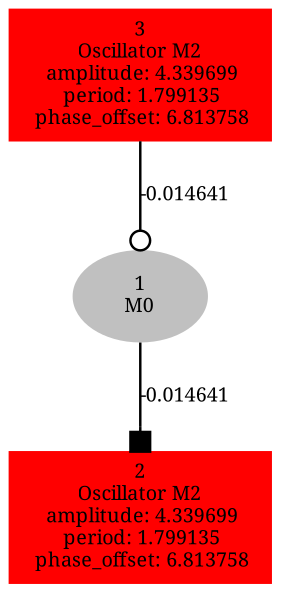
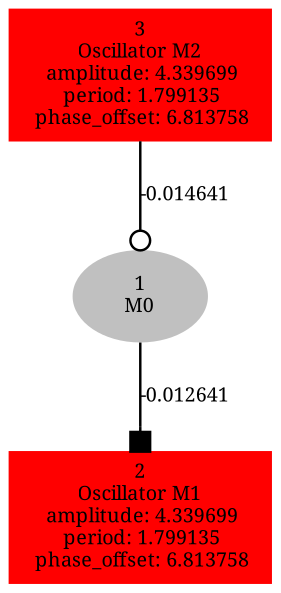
edge "1" -> "2": label "-0.014641 " -> "-0.012641 "
node "2": text "Oscillator M2" -> "Oscillator M1"
